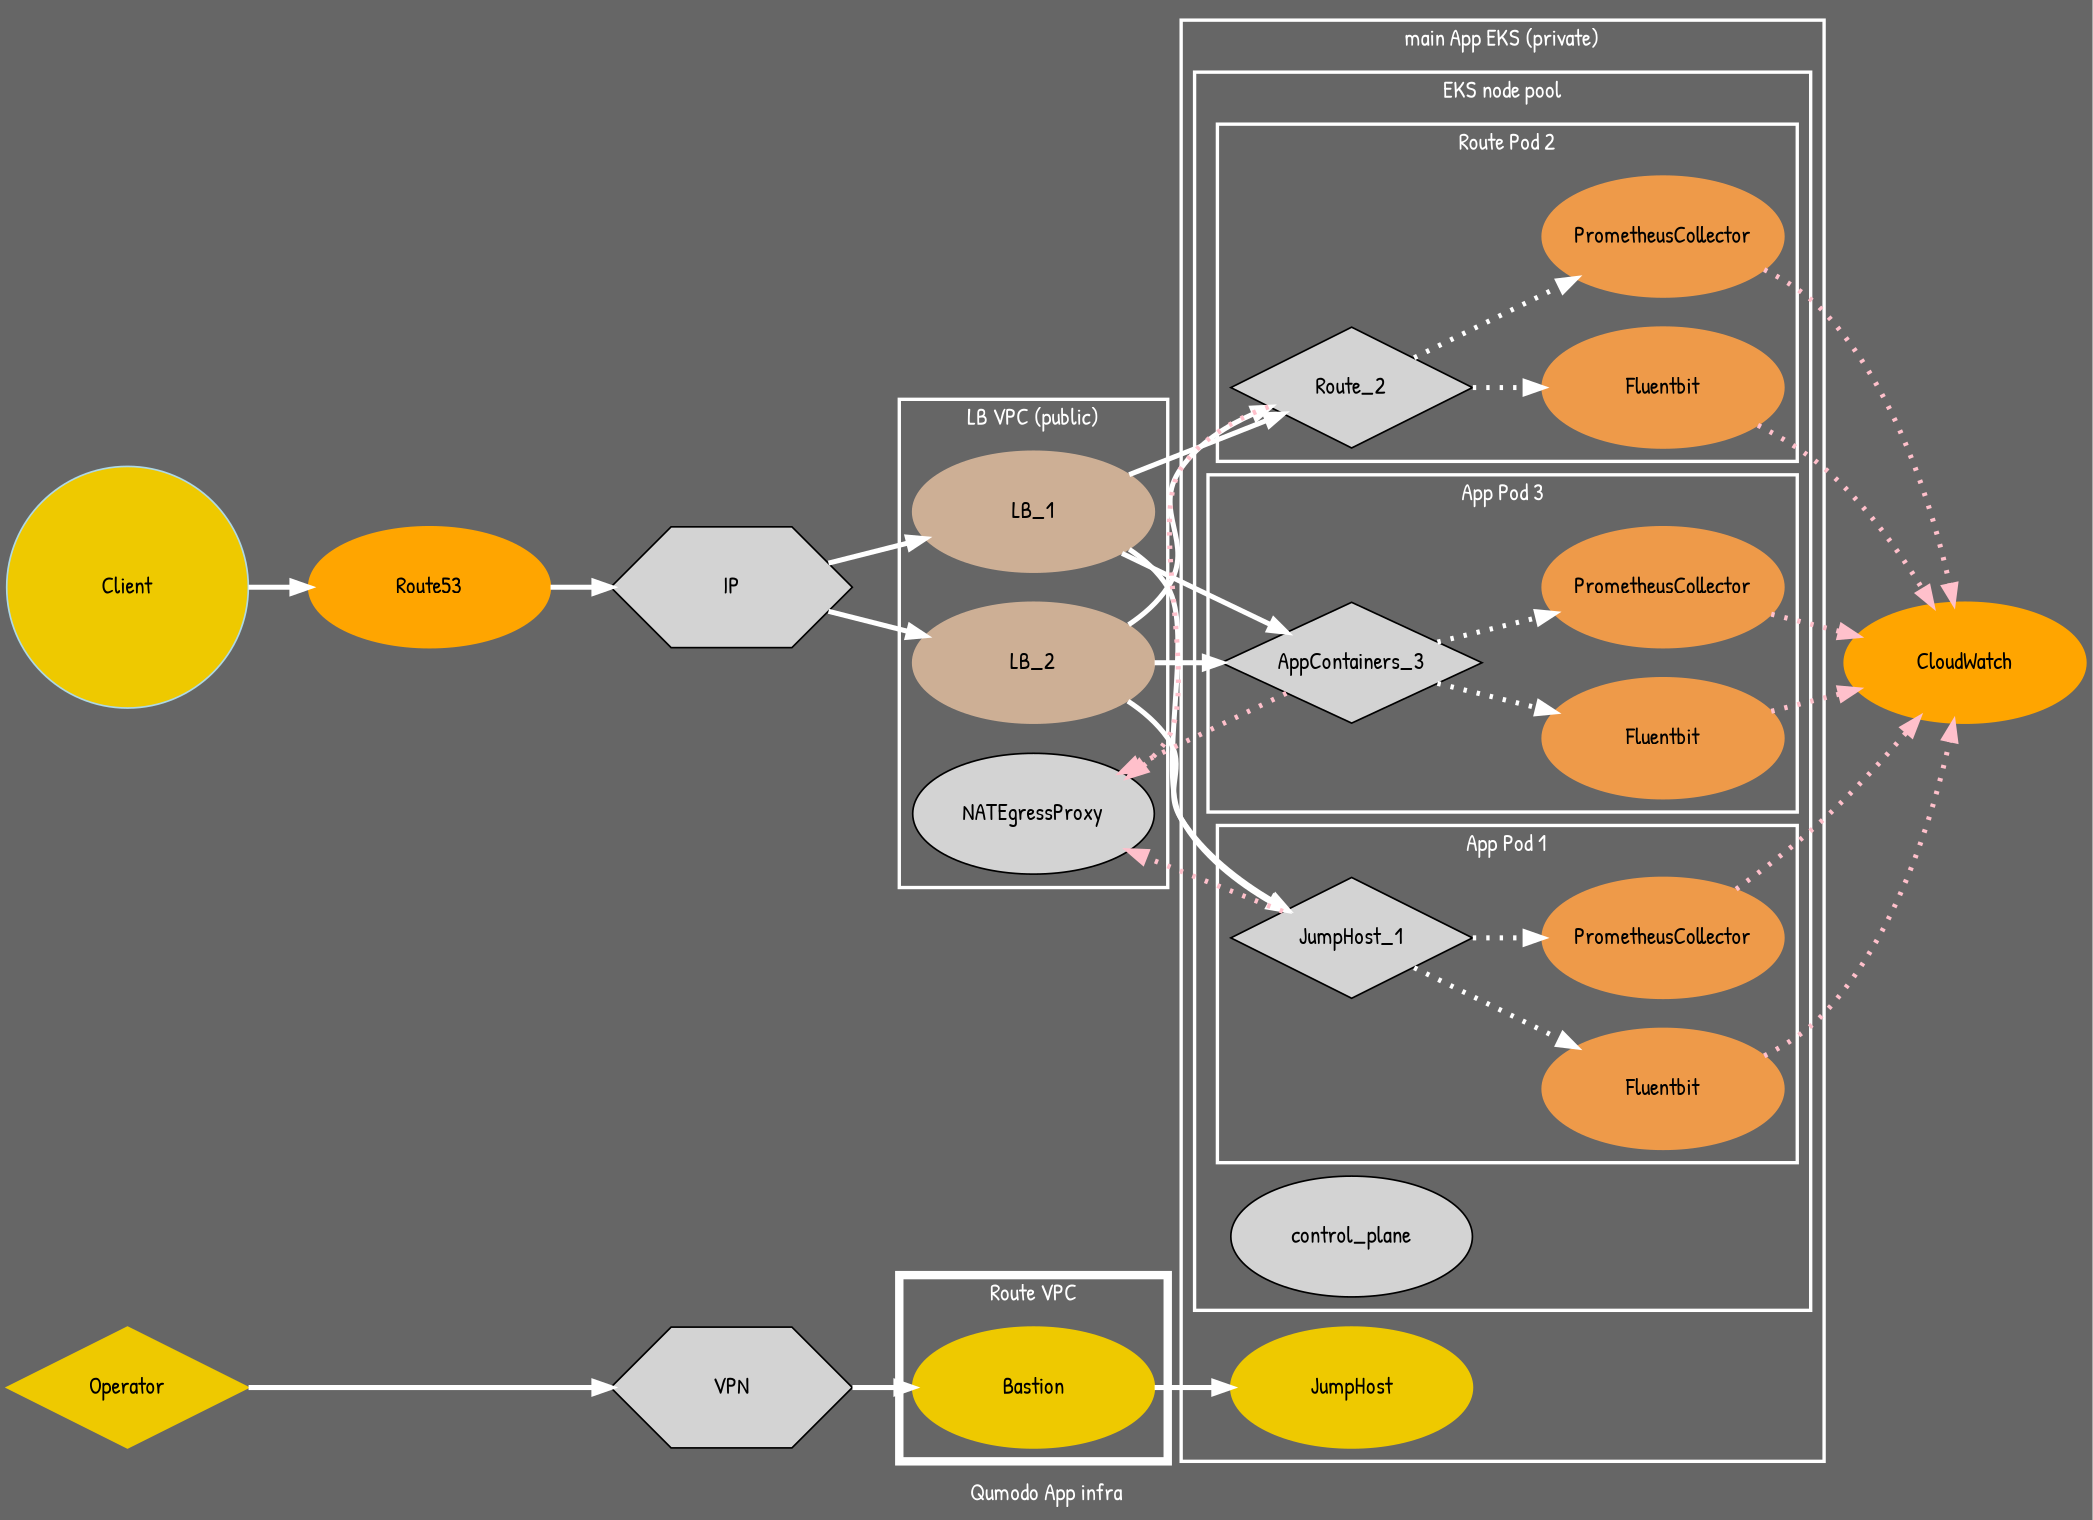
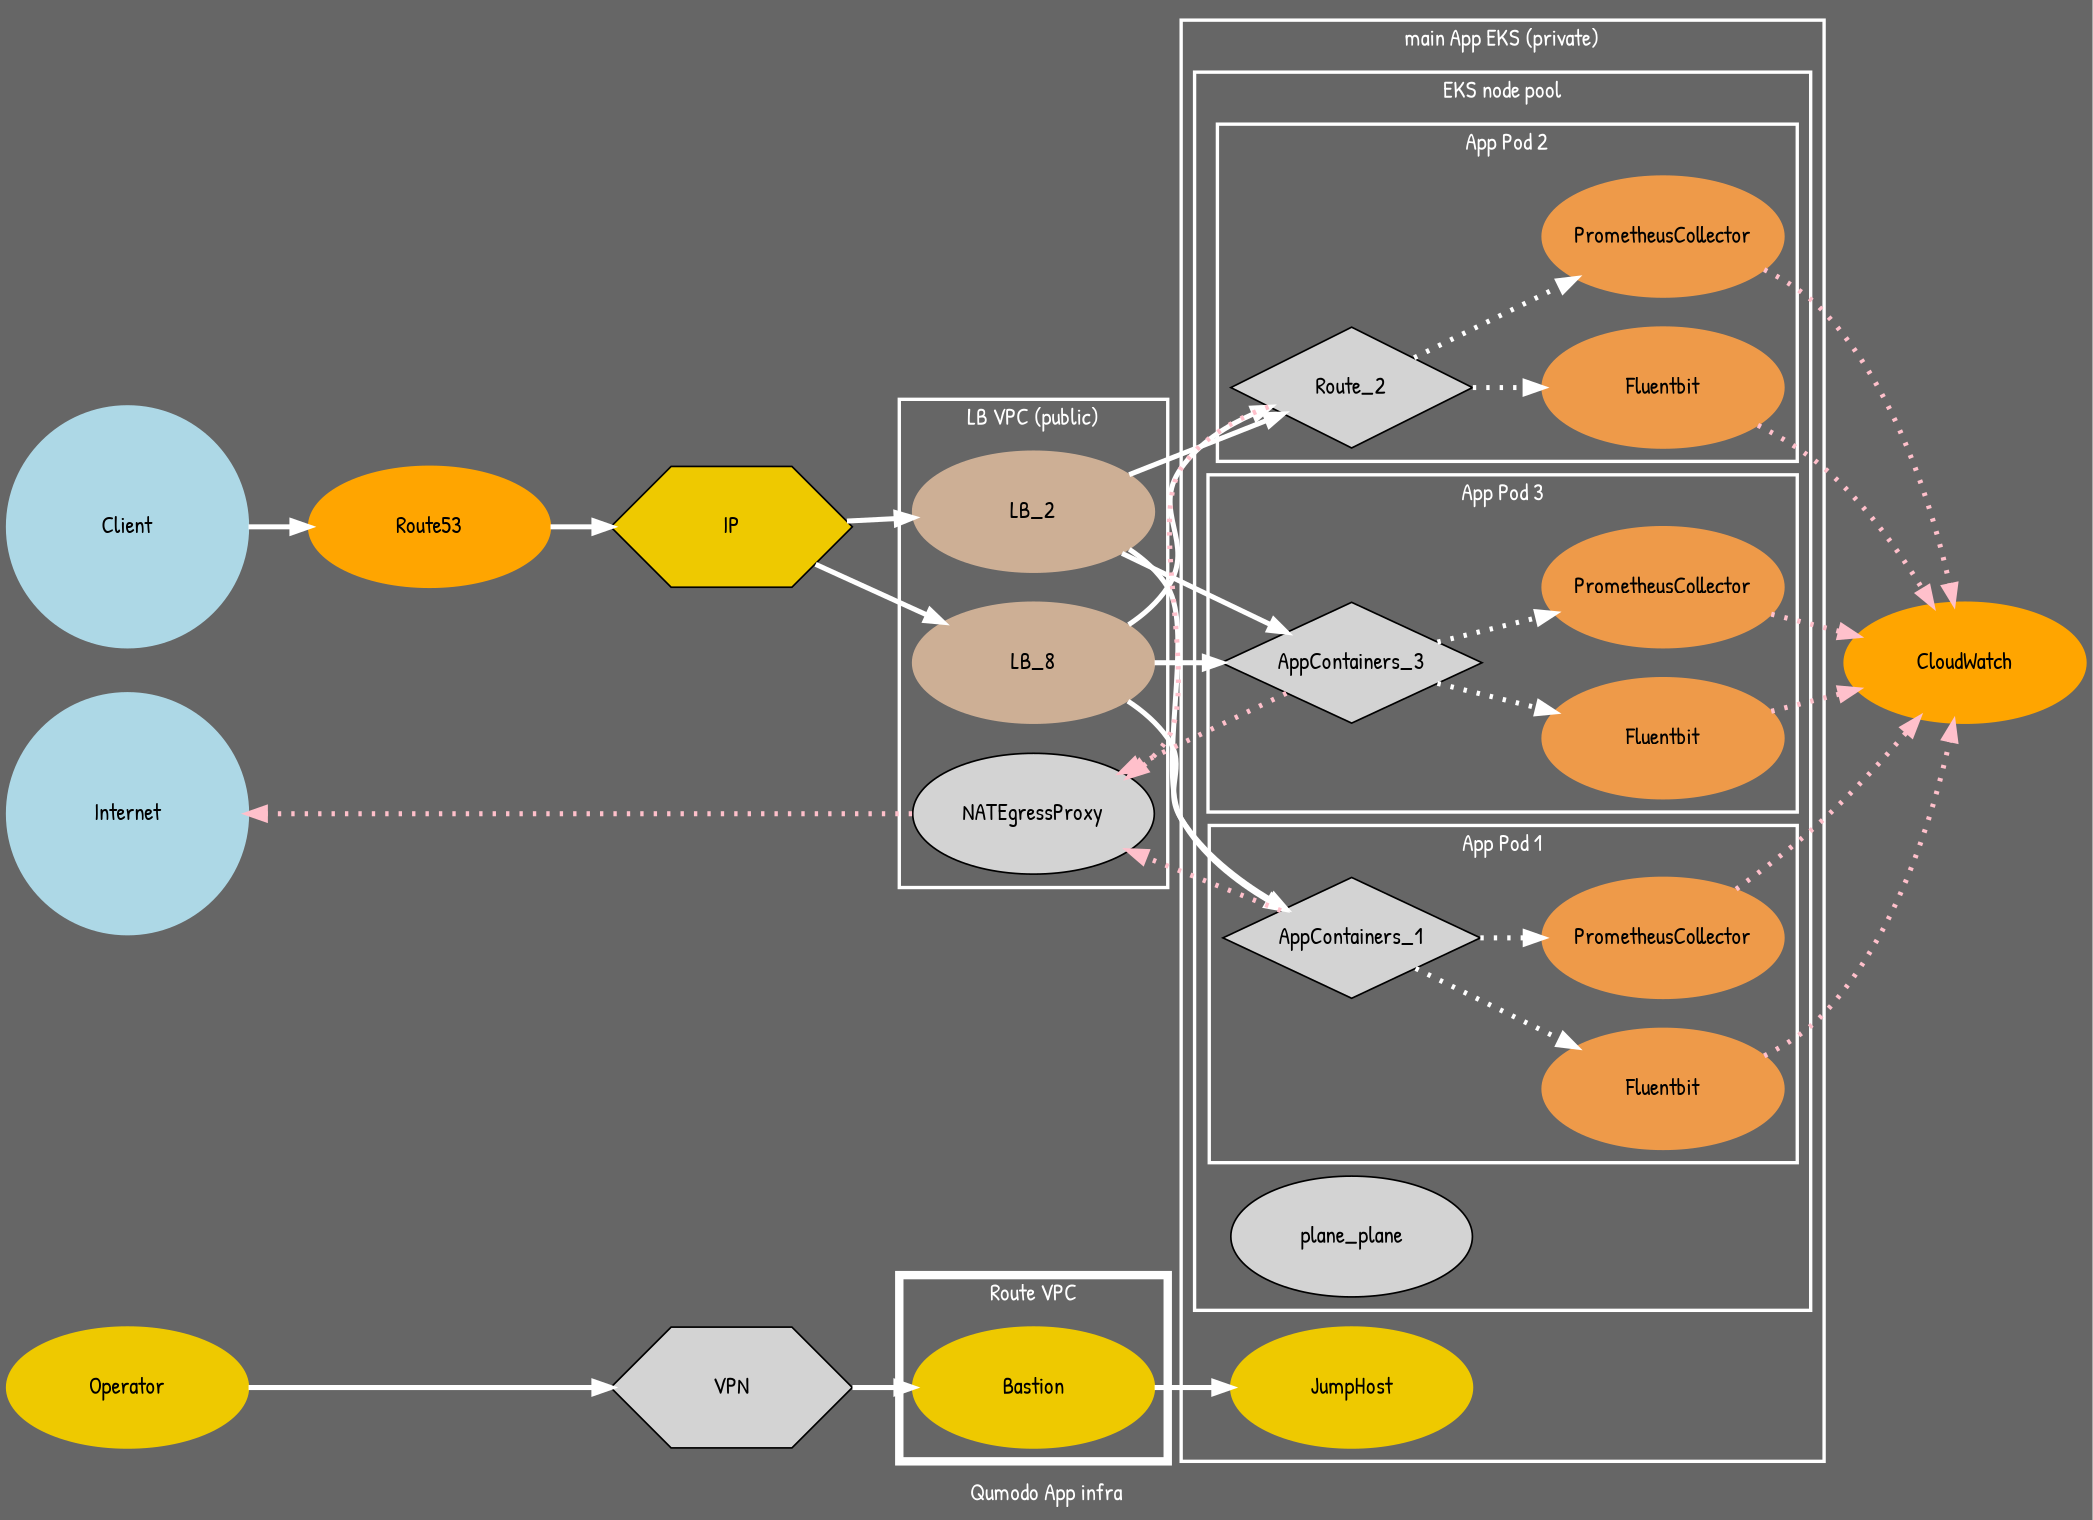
cluster "Route Pod 2": label "Route Pod 2" -> "App Pod 2"
node "LB_1": label "LB_1" -> "LB_8"
node "Client": fillcolor gold2 -> lightblue
node "IP": fillcolor lightgrey -> gold2
node "Internet": added
node "JumpHost_1": label "JumpHost_1" -> "AppContainers_1"
node "control_plane": label "control_plane" -> "plane_plane"
node "Operator": shape diamond -> ellipse
